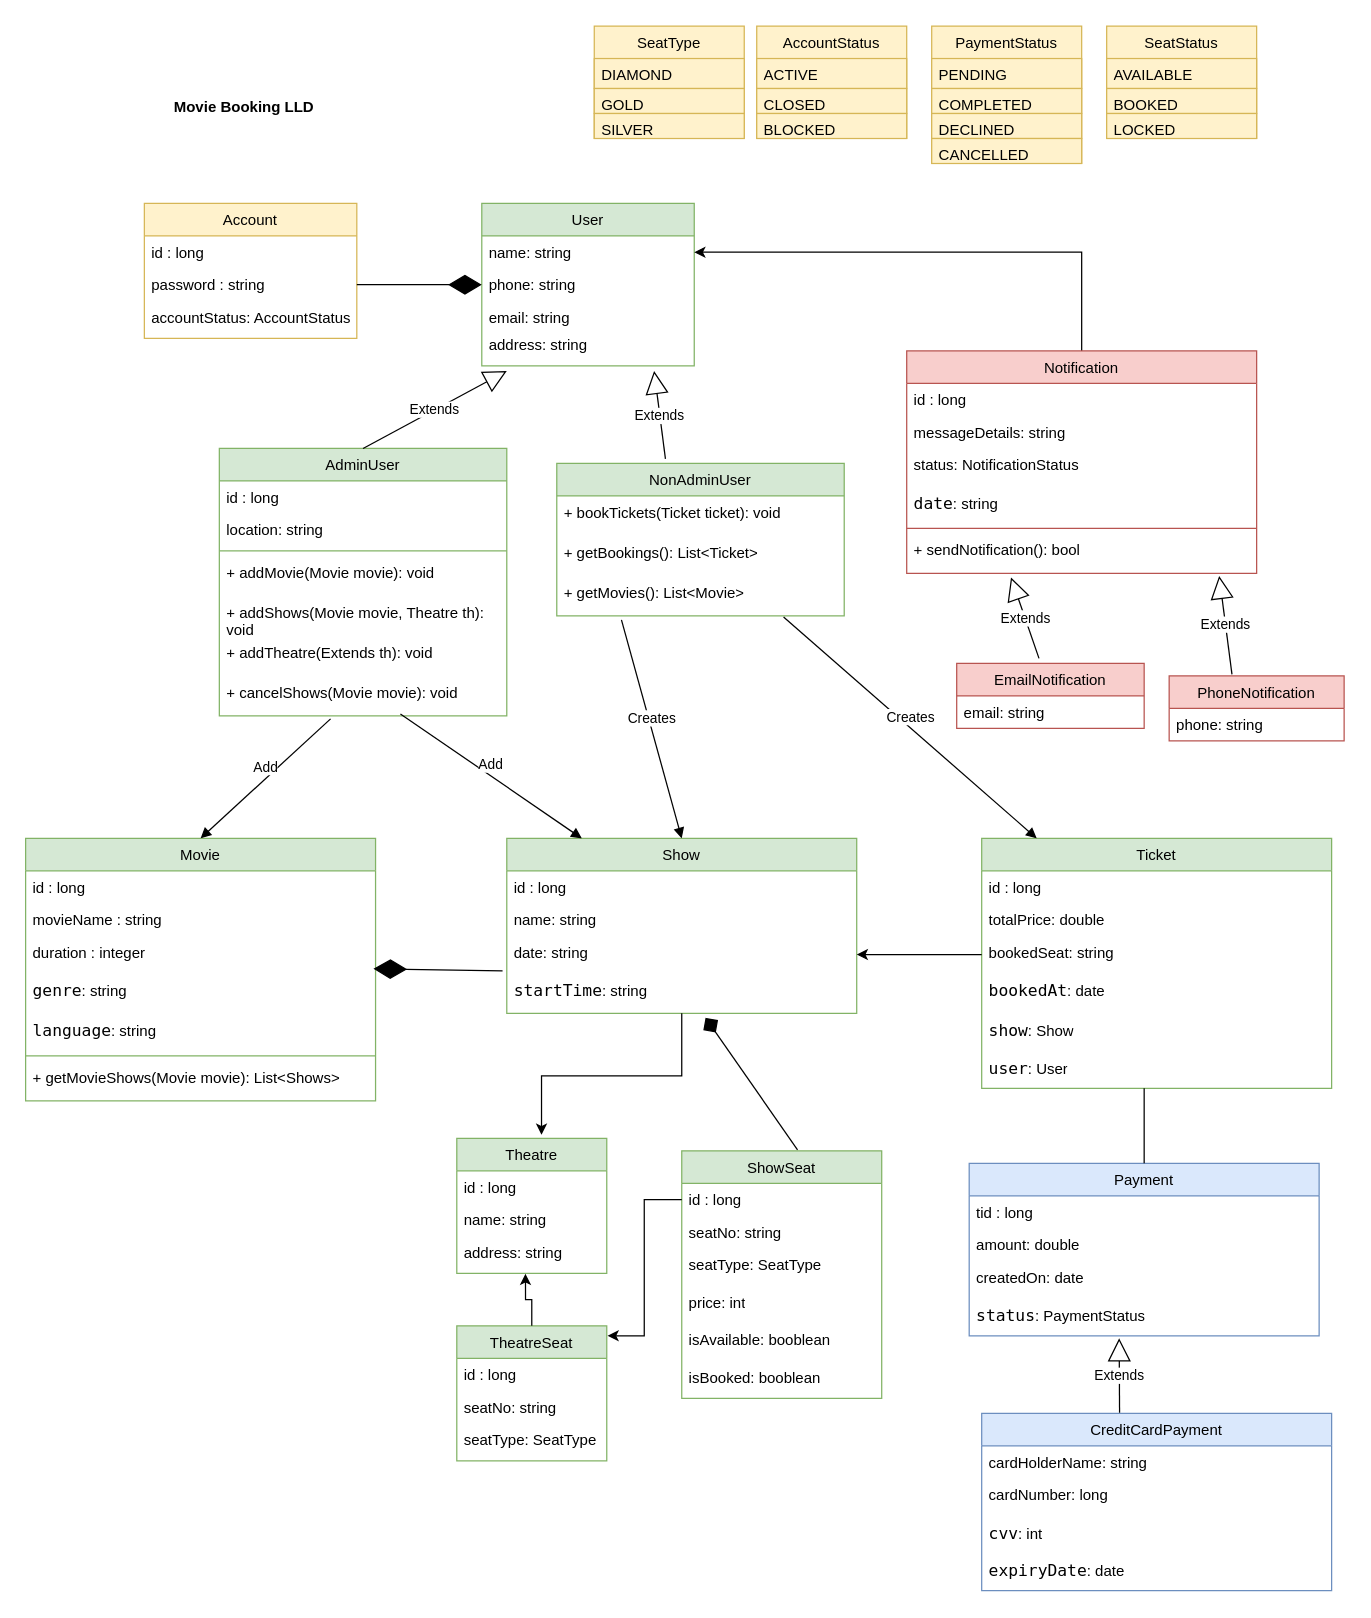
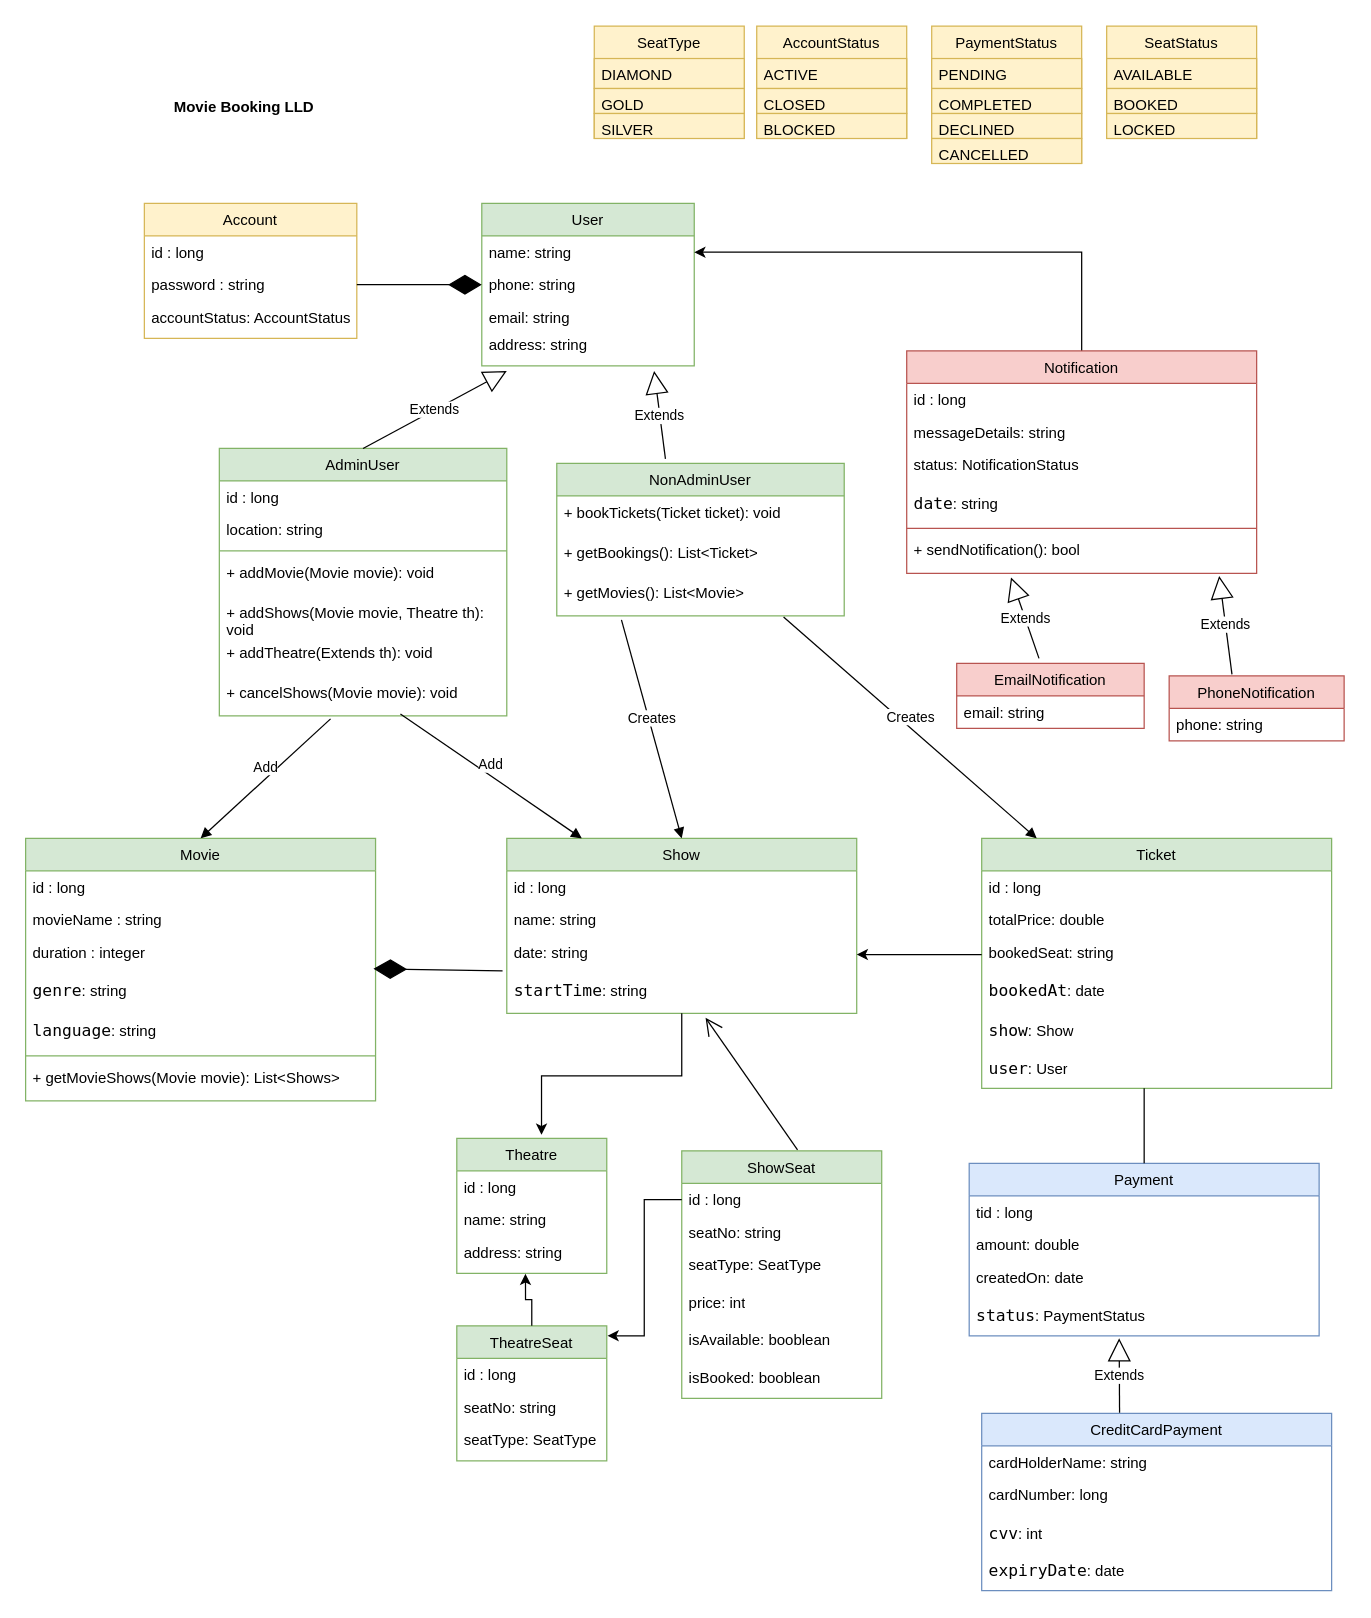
edge "ShowSeat" -> "startTime: string": arrowhead diamond -> open
